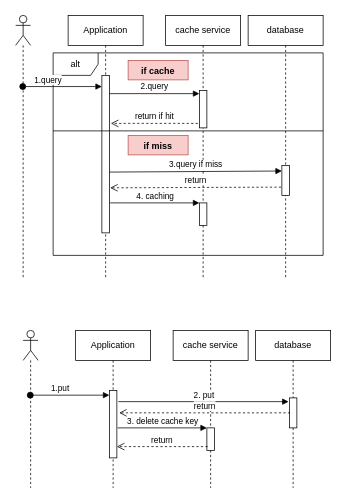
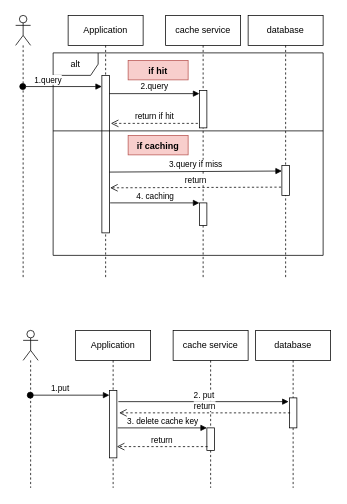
node "if cache": label "if cache" -> "if hit"
node "if miss": label "if miss" -> "if caching"
